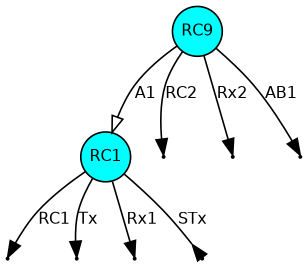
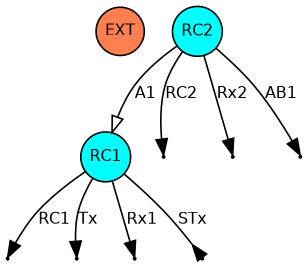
node "EXT": added
node "RC9": label "RC9" -> "RC2"
